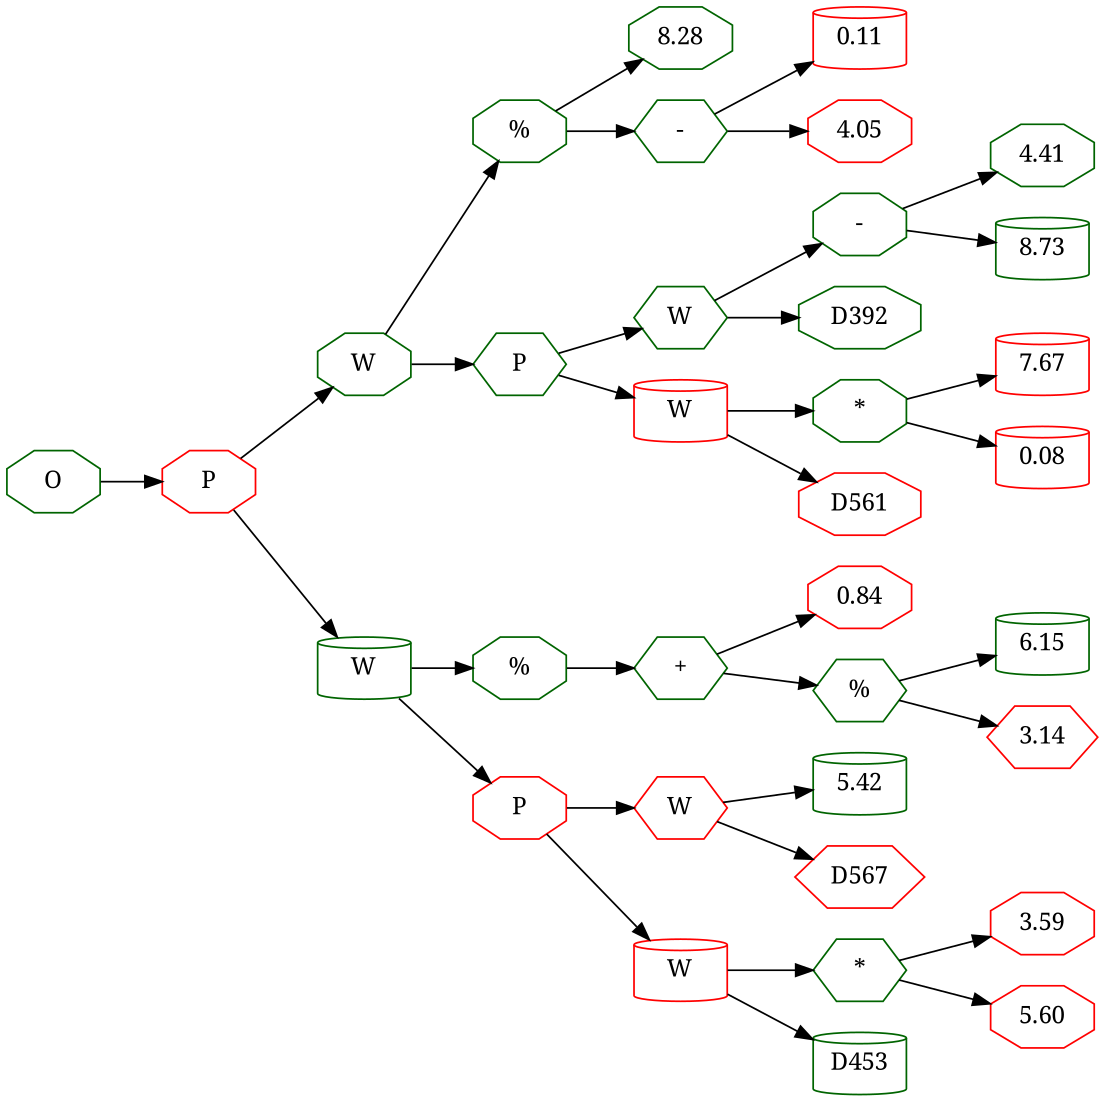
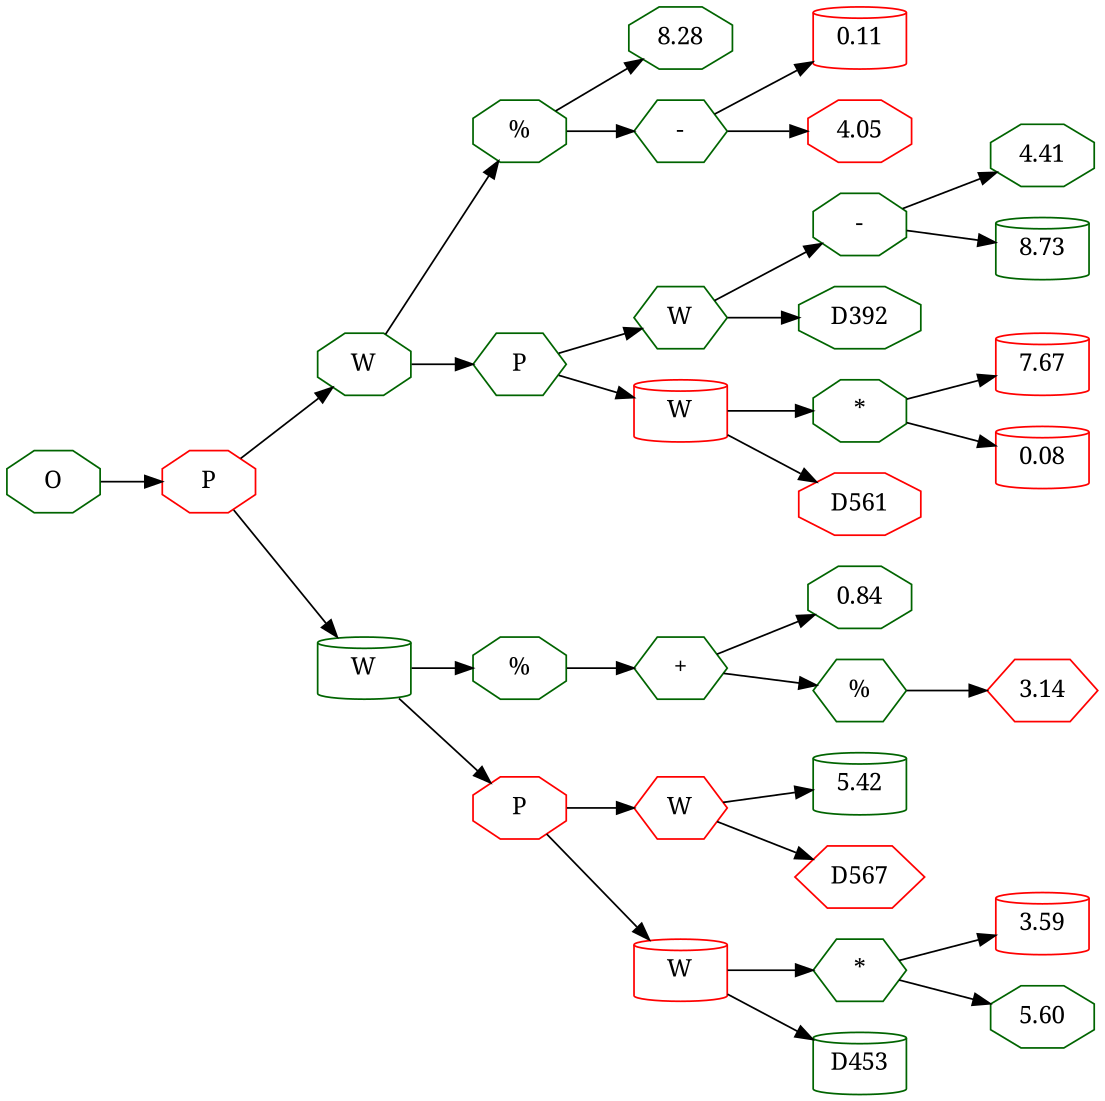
node "0.84": color red -> darkgreen
node "6.15": removed
node "3.59": shape octagon -> cylinder
node "5.60": color red -> darkgreen
